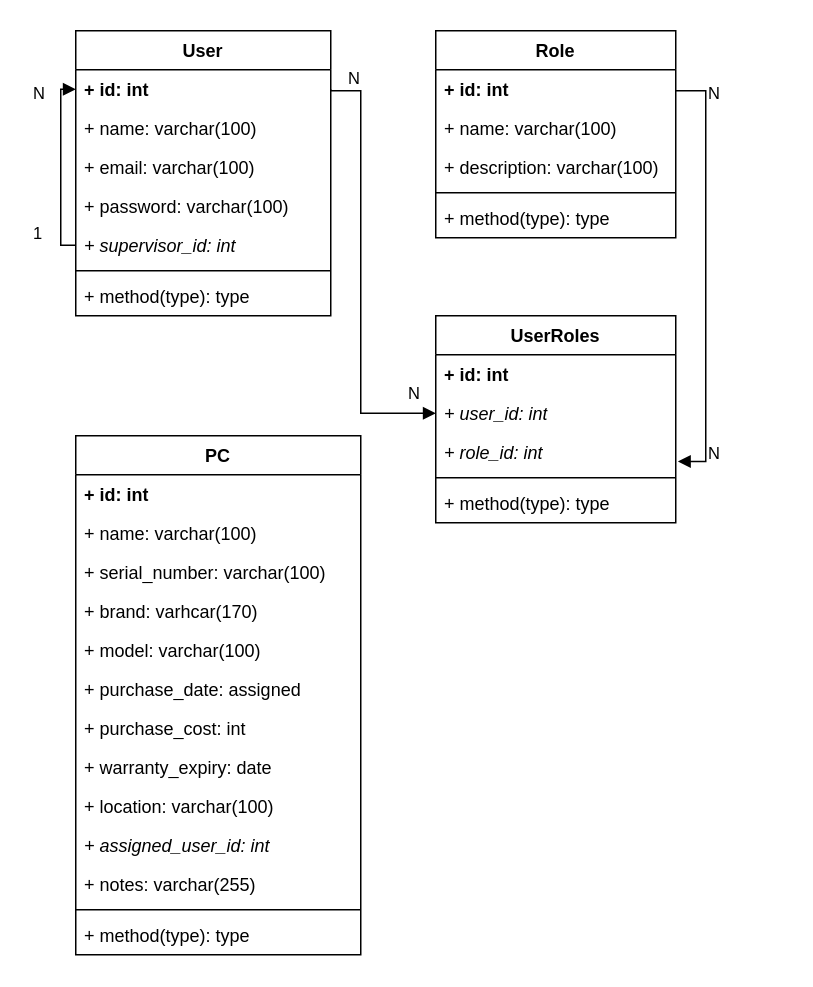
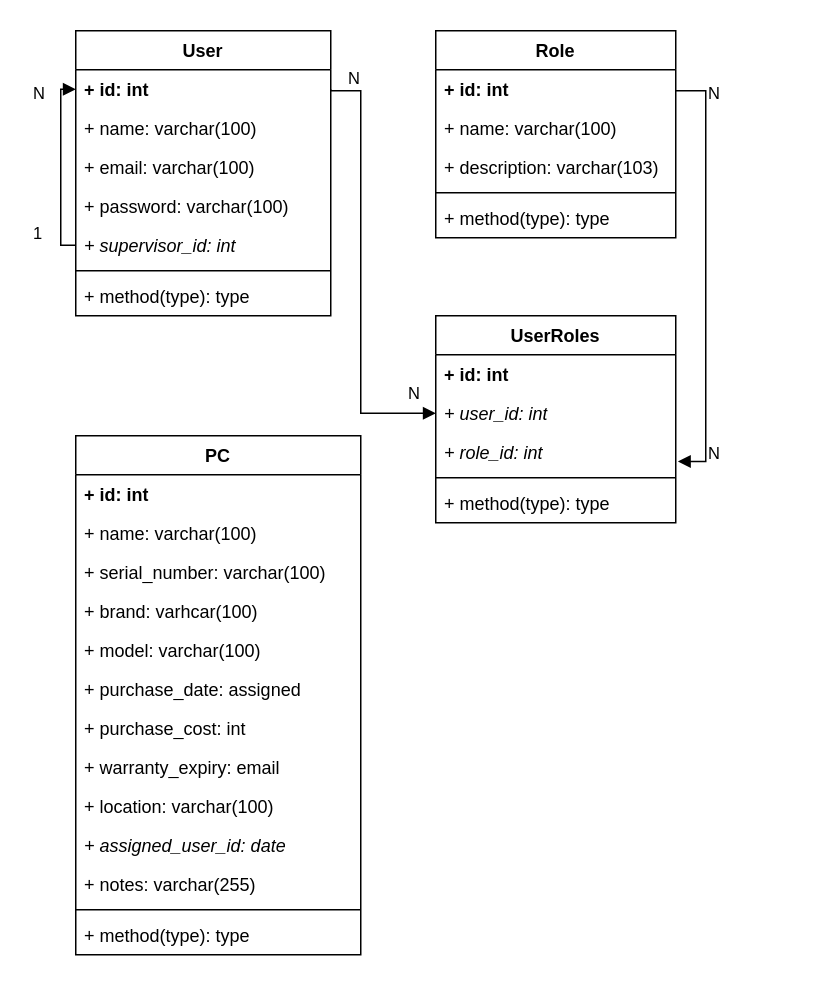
node "+ description: varchar(100)": label "+ description: varchar(100)" -> "+ description: varchar(103)"
node "+ brand: varhcar(170)": label "+ brand: varhcar(170)" -> "+ brand: varhcar(100)"
node "+ warranty_expiry: date": label "+ warranty_expiry: date" -> "+ warranty_expiry: email"
node "+ assigned_user_id: int": label "+ assigned_user_id: int" -> "+ assigned_user_id: date"
